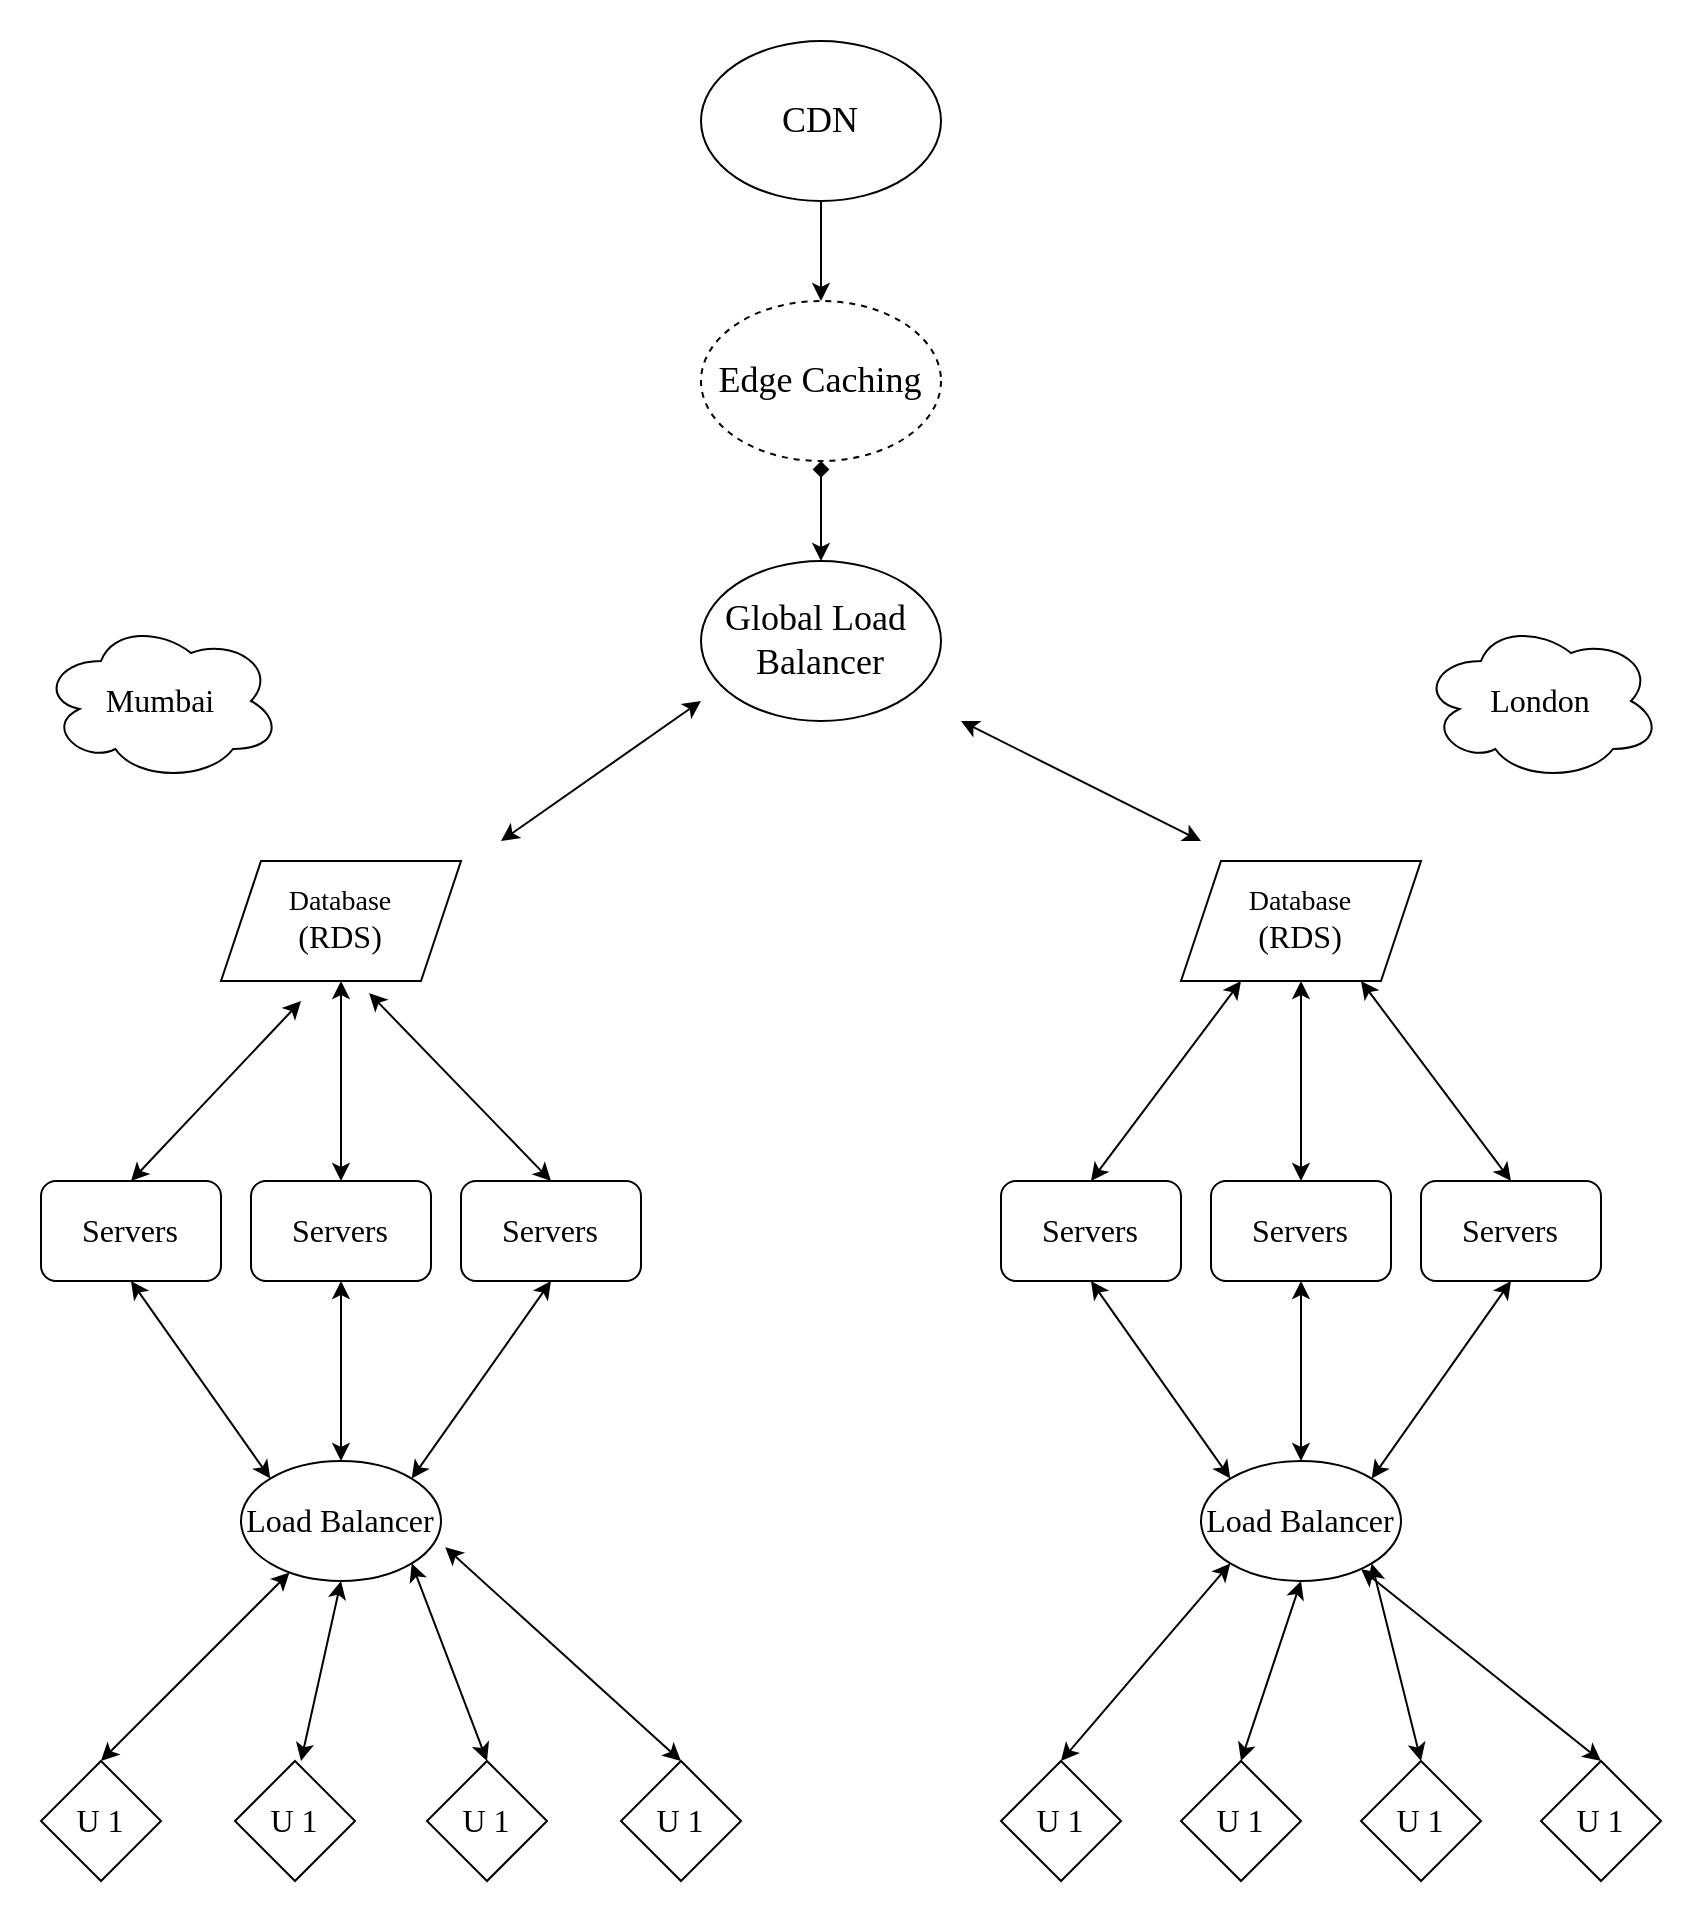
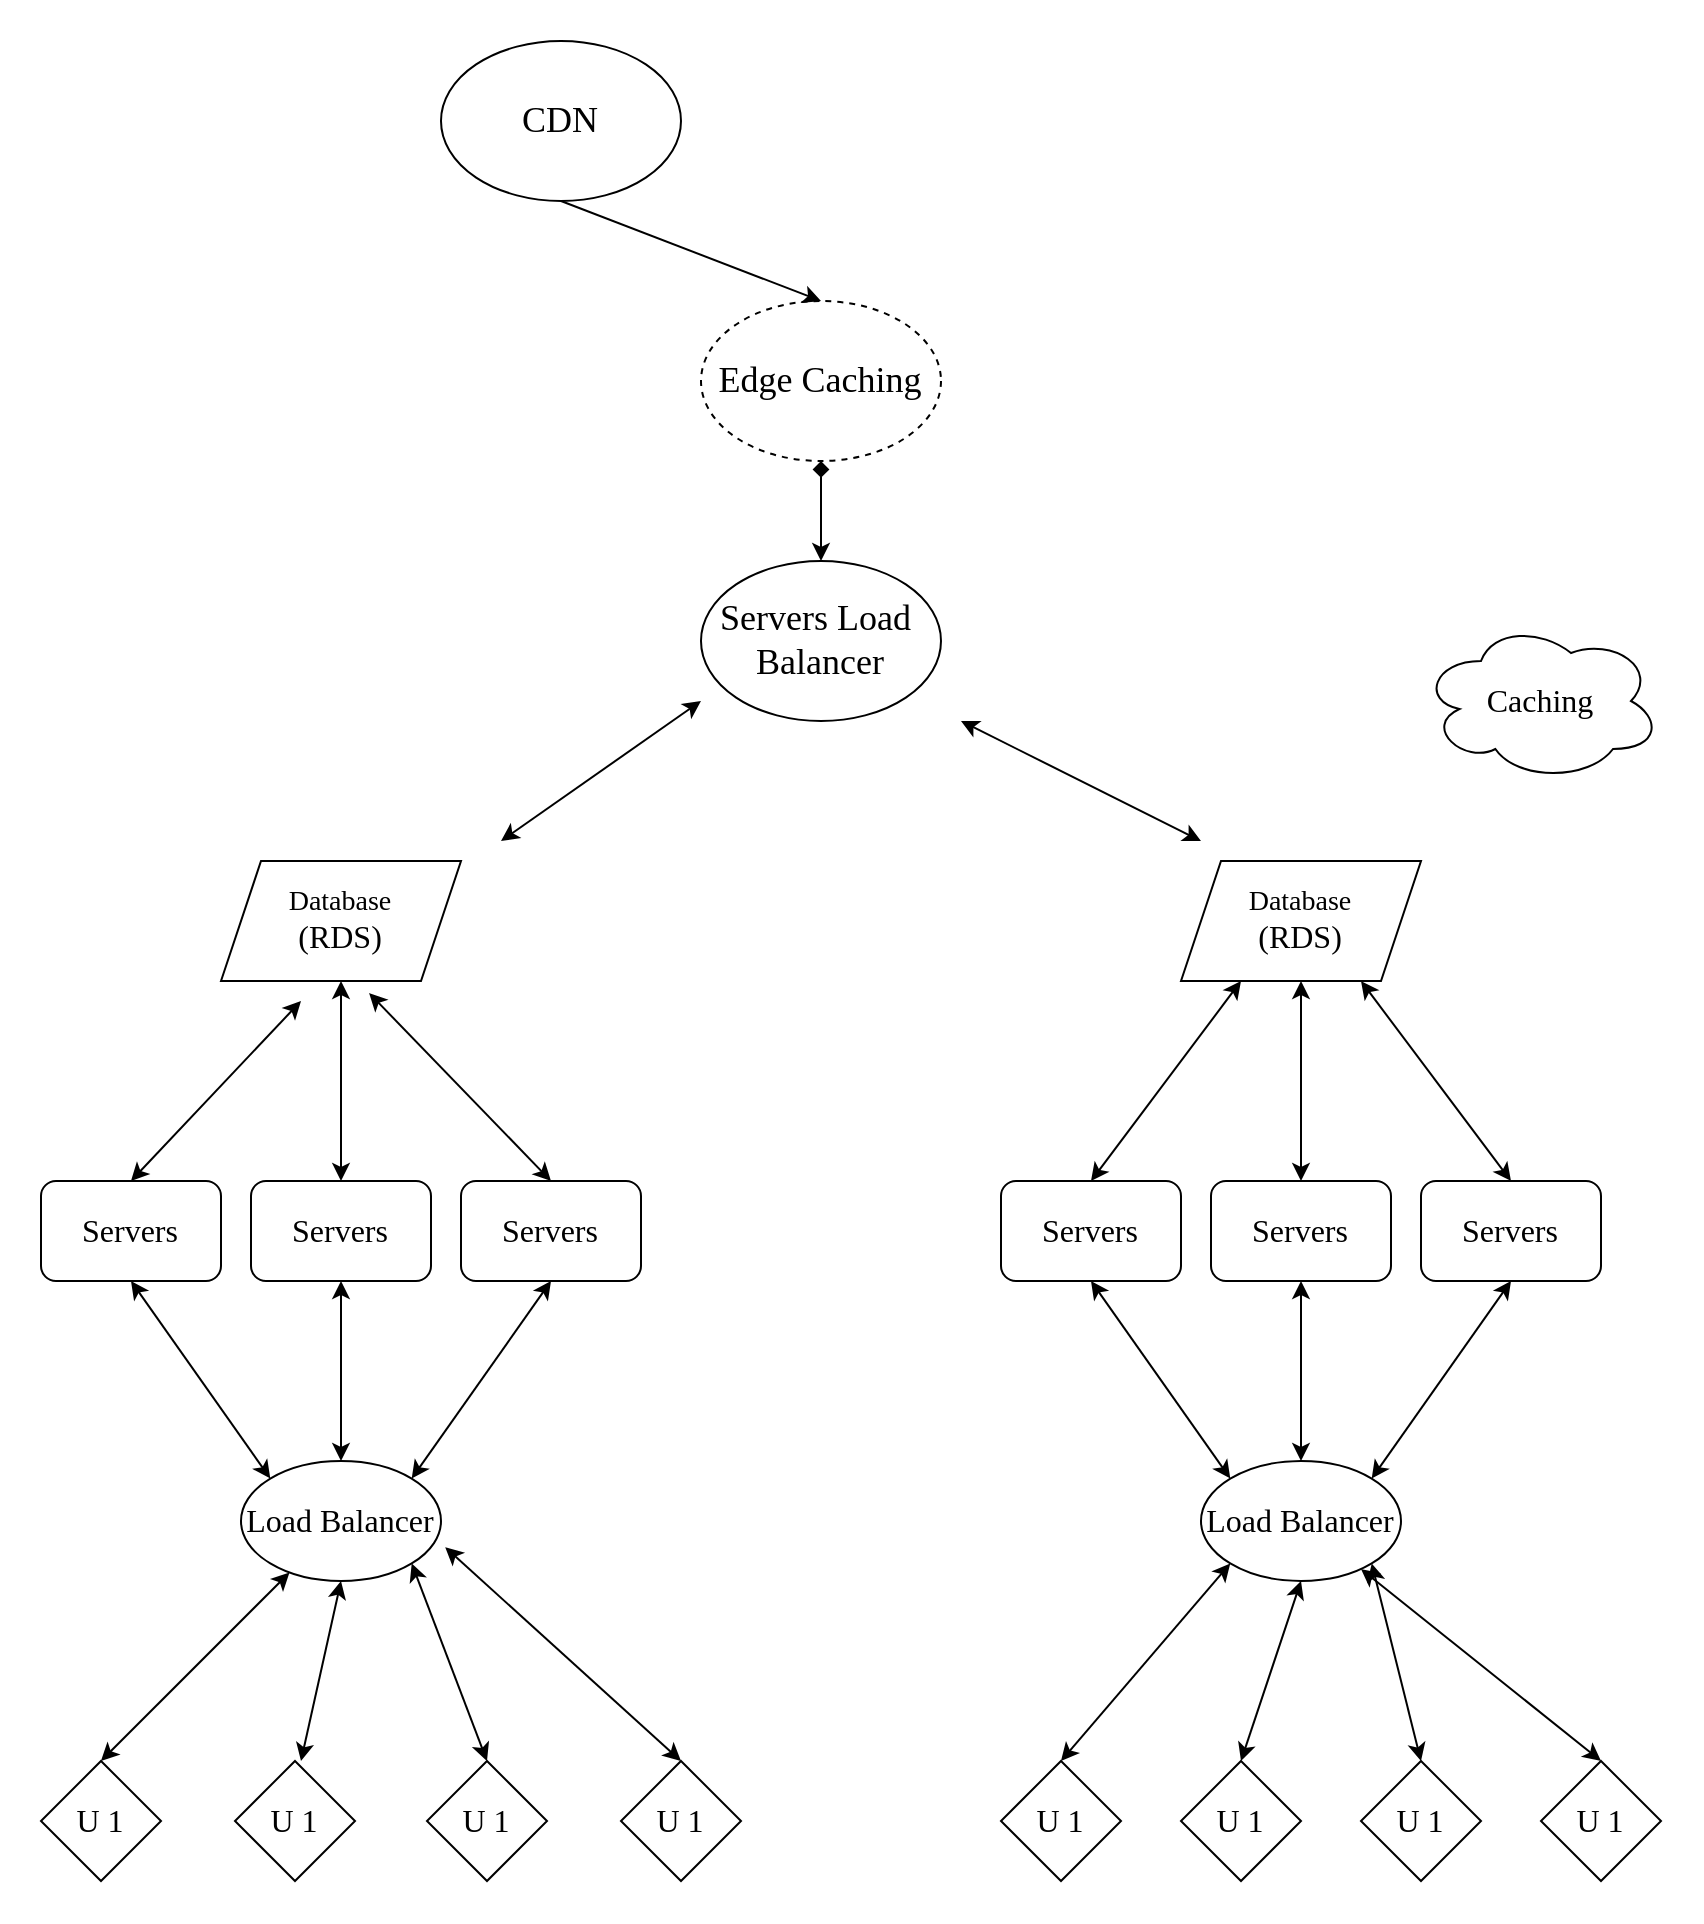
node "CDN": moved (821, 121) -> (561, 121)
node "Global Load Balancer": label "Global Load Balancer" -> "Servers Load Balancer"
node "Mumbai": removed
node "London": label "London" -> "Caching"
